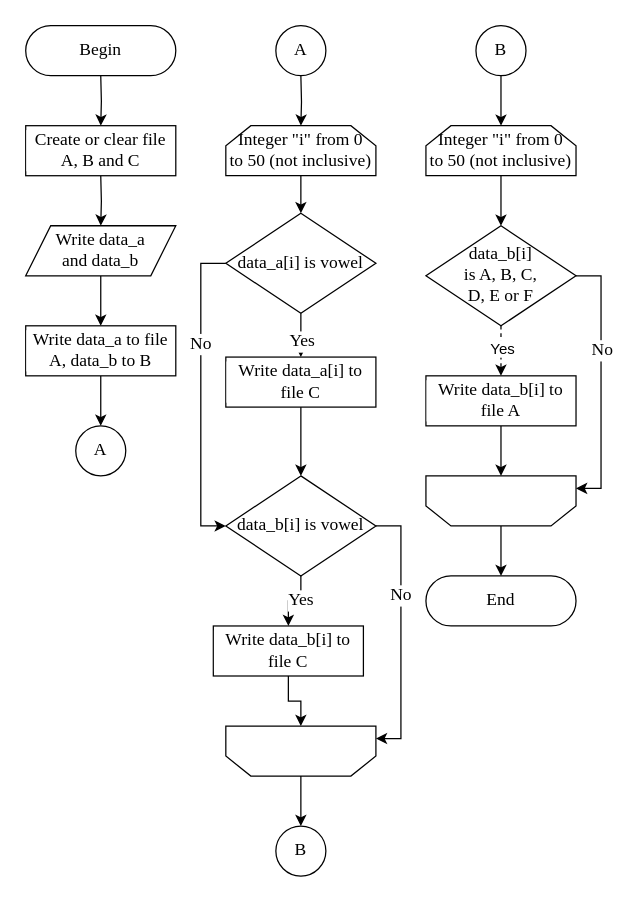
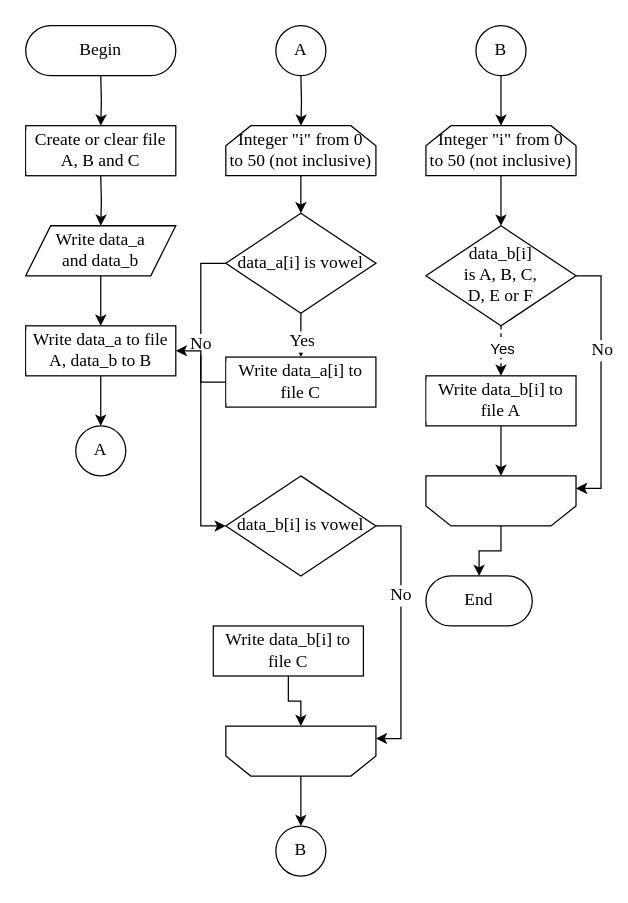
edge "Write data_a[i] to file C" -> "data_b[i] is vowel": now "Write data_a[i] to file C" -> "Write data_a to file A, data_b to B"
edge "data_b[i] is vowel" -> "Write data_b[i] to file C": removed, label "Yes"
node "End": size 150x50 -> 106x50
